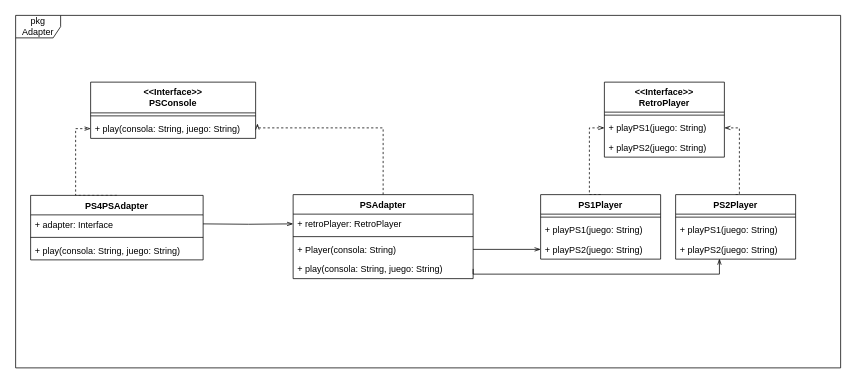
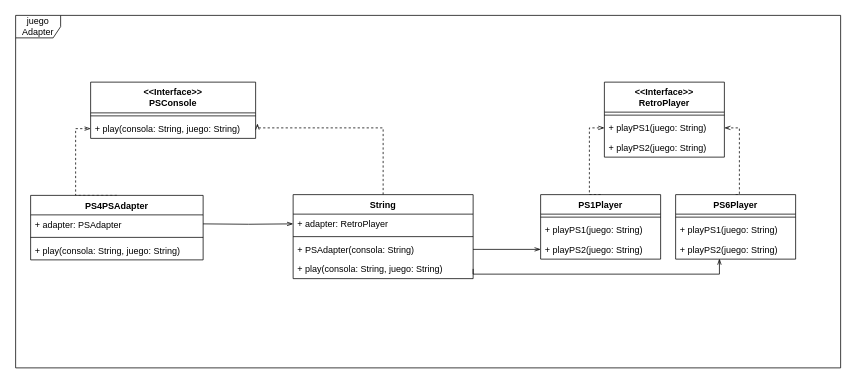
node "pkg Adapter": label "pkg Adapter" -> "juego Adapter"
node "PSAdapter": label "PSAdapter" -> "String"
node "PS2Player": label "PS2Player" -> "PS6Player"
node "+ retroPlayer: RetroPlayer": label "+ retroPlayer: RetroPlayer" -> "+ adapter: RetroPlayer"
node "+ adapter: Interface": label "+ adapter: Interface" -> "+ adapter: PSAdapter"
node "+ Player(consola: String)": label "+ Player(consola: String)" -> "+ PSAdapter(consola: String)"
